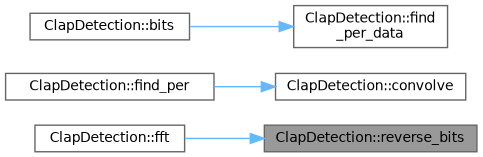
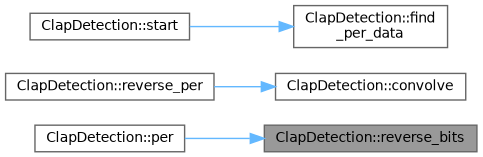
node "ClapDetection::bits": label "ClapDetection::bits" -> "ClapDetection::start"
node "ClapDetection::find_per": label "ClapDetection::find_per" -> "ClapDetection::reverse_per"
node "ClapDetection::fft": label "ClapDetection::fft" -> "ClapDetection::per"
